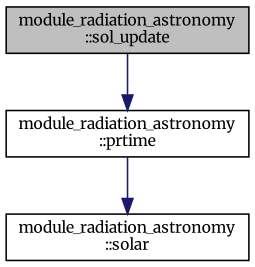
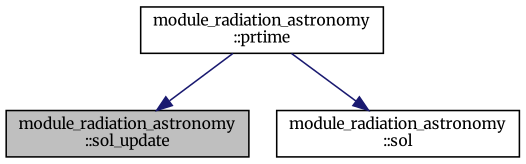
edge "module_radiation_astronomy ::sol_update" -> "module_radiation_astronomy ::prtime": reversed
node "module_radiation_astronomy ::solar": label "module_radiation_astronomy ::solar" -> "module_radiation_astronomy ::sol"
